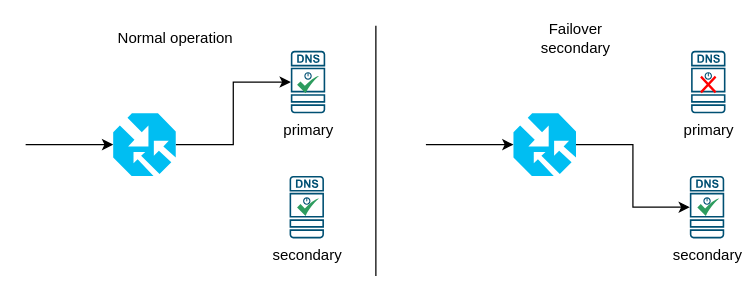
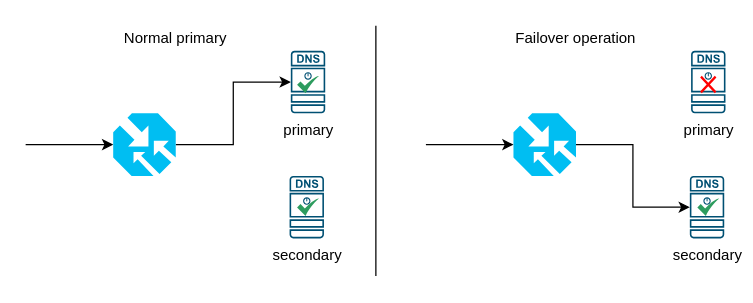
node "Normal operation": label "Normal operation" -> "Normal primary"
node "Failover secondary": label "Failover secondary" -> "Failover operation"
